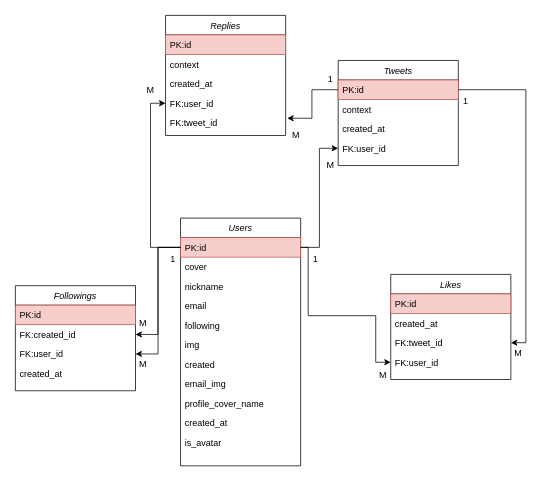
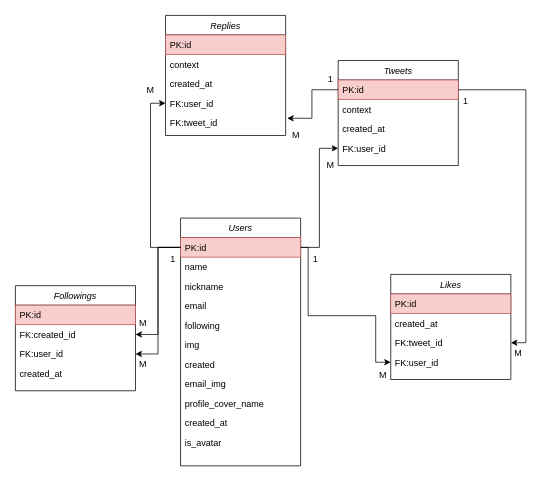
node "cover": label "cover" -> "name"
